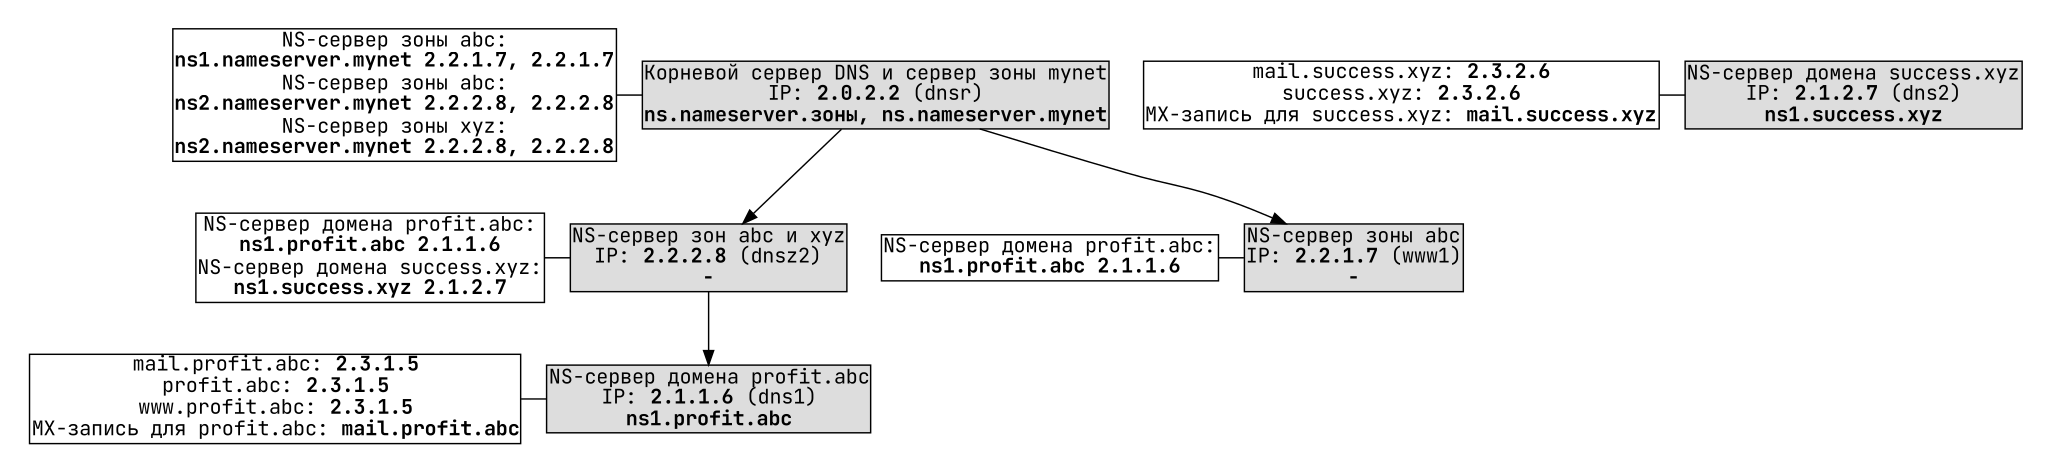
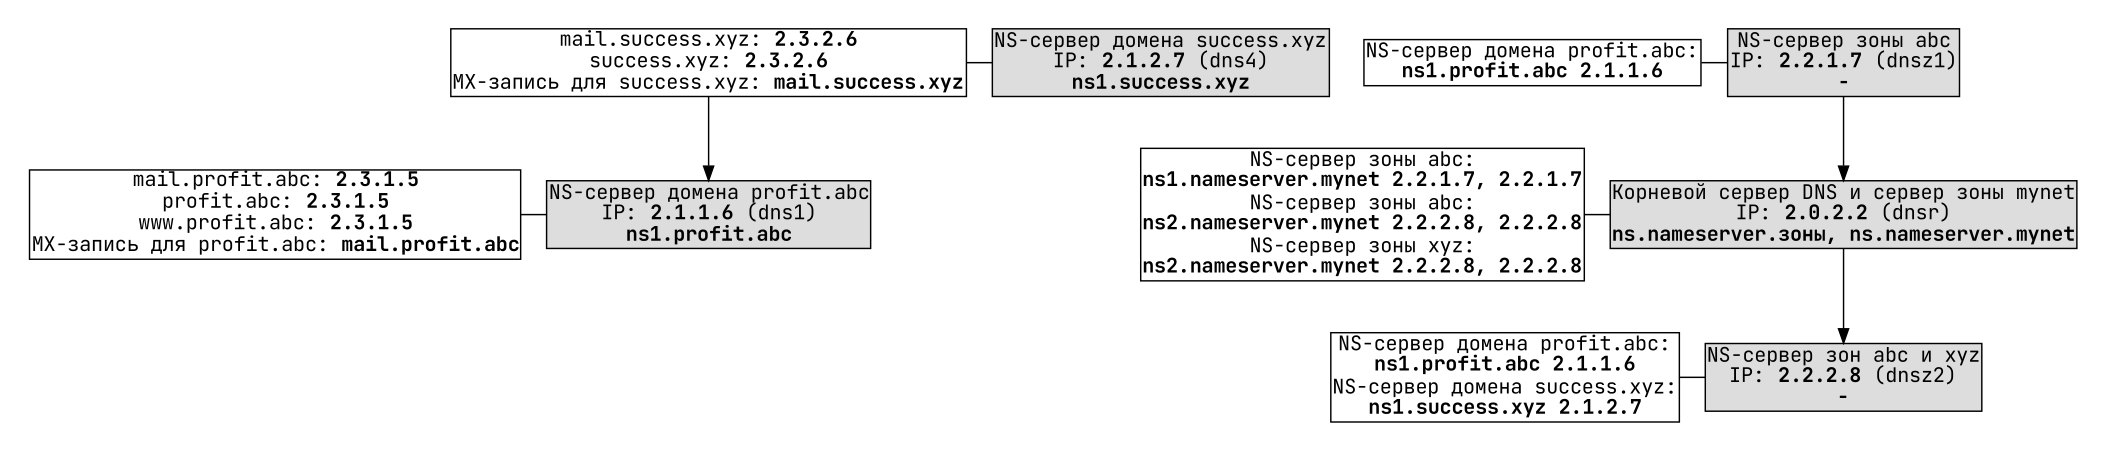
node "NS-сервер домена success.xyz": text "(dns2)" -> "(dns4)"
edge "Корневой сервер DNS и сервер зоны mynet" -> "NS-сервер зоны abc": reversed
node "NS-сервер зоны abc": text "(www1)" -> "(dnsz1)"
edge "NS-сервер зон abc и xyz" -> "NS-сервер домена profit.abc": now "mail.success.xyz:" -> "NS-сервер домена profit.abc"
